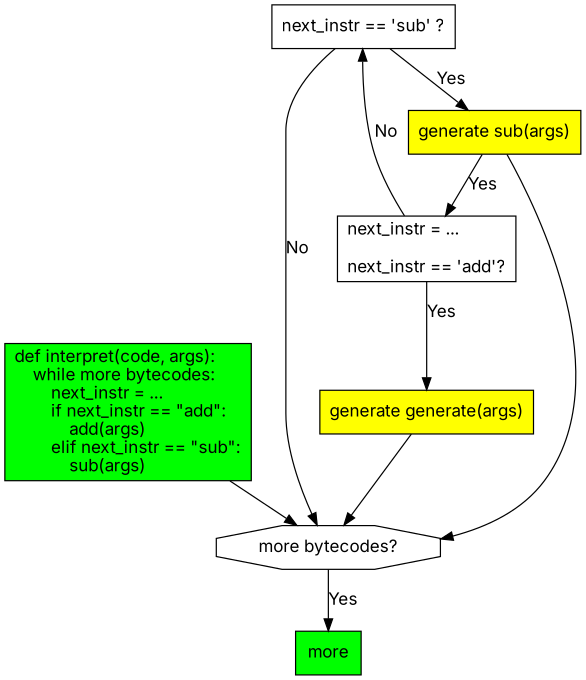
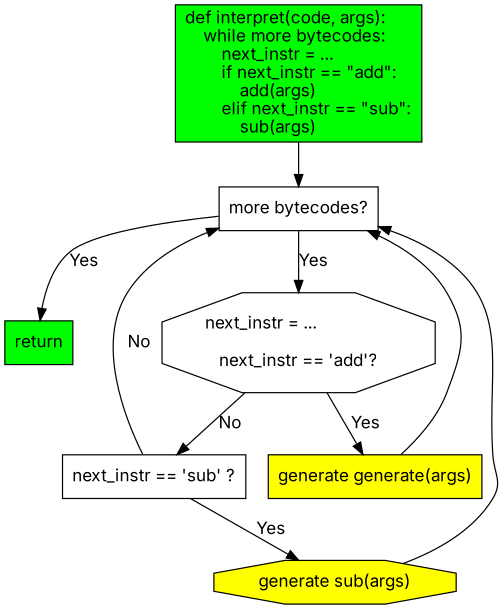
node "generate sub(args)": shape box -> octagon
edge "generate sub(args)" -> "next_instr = ... next_instr == 'add'?": now "more bytecodes?" -> "next_instr = ... next_instr == 'add'?"
node "next_instr = ... next_instr == 'add'?": shape box -> octagon
node "more bytecodes?": shape octagon -> box
node "more": label "more" -> "return"
